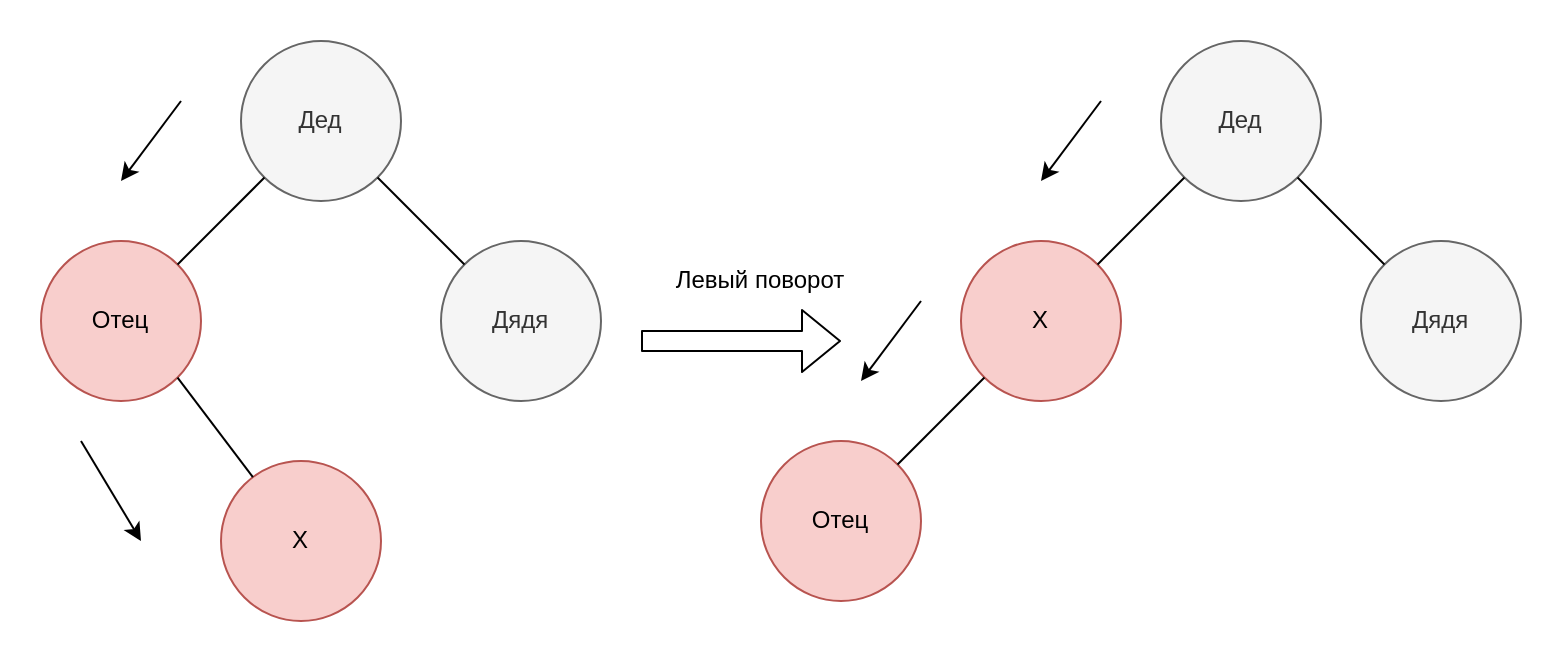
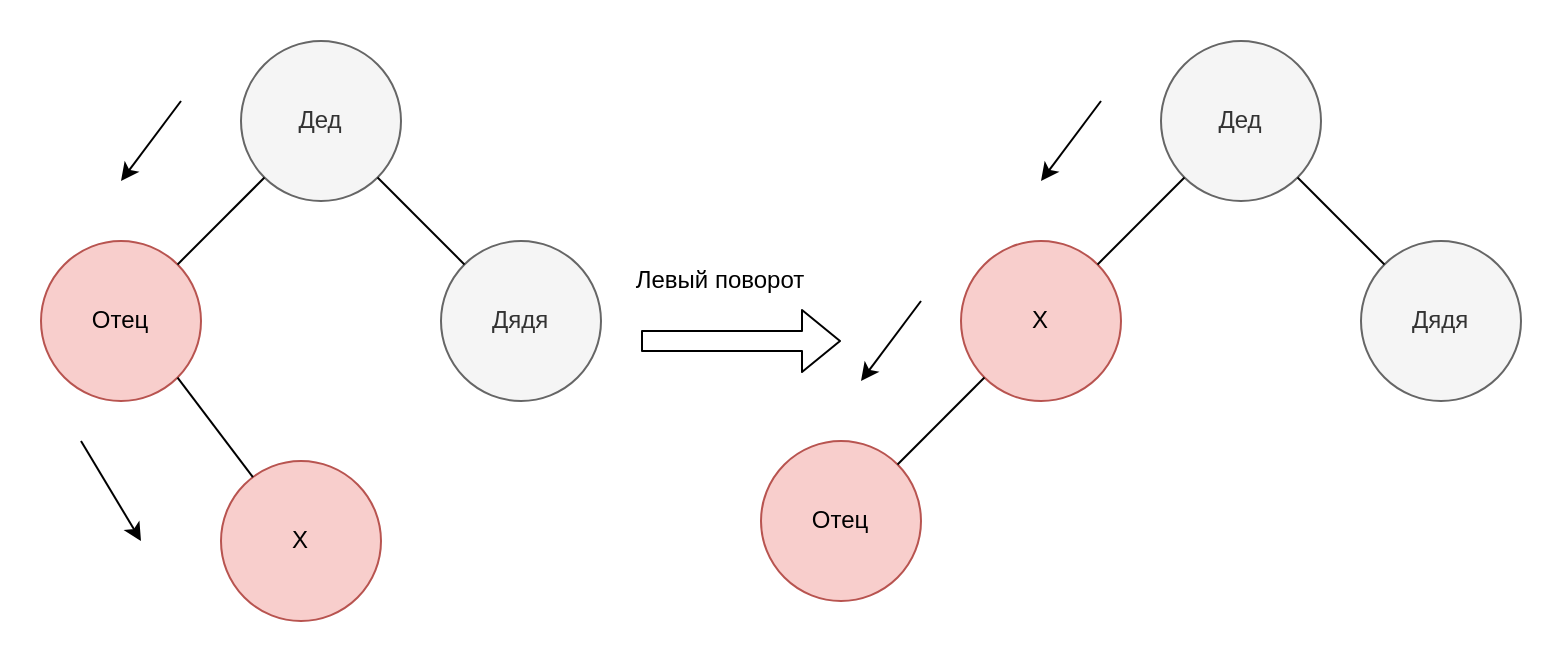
node "Левый поворот": moved (761, 281) -> (721, 281)
